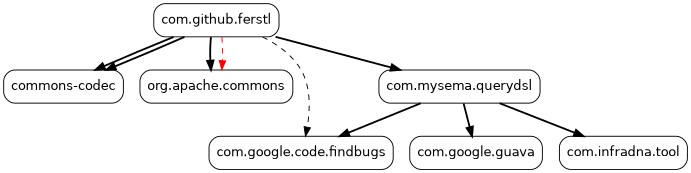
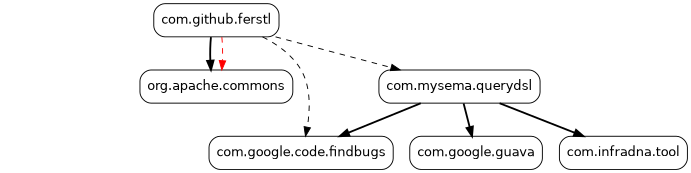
edge "com.github.ferstl" -> "com.mysema.querydsl": style bold -> dashed
node "commons-codec": removed
